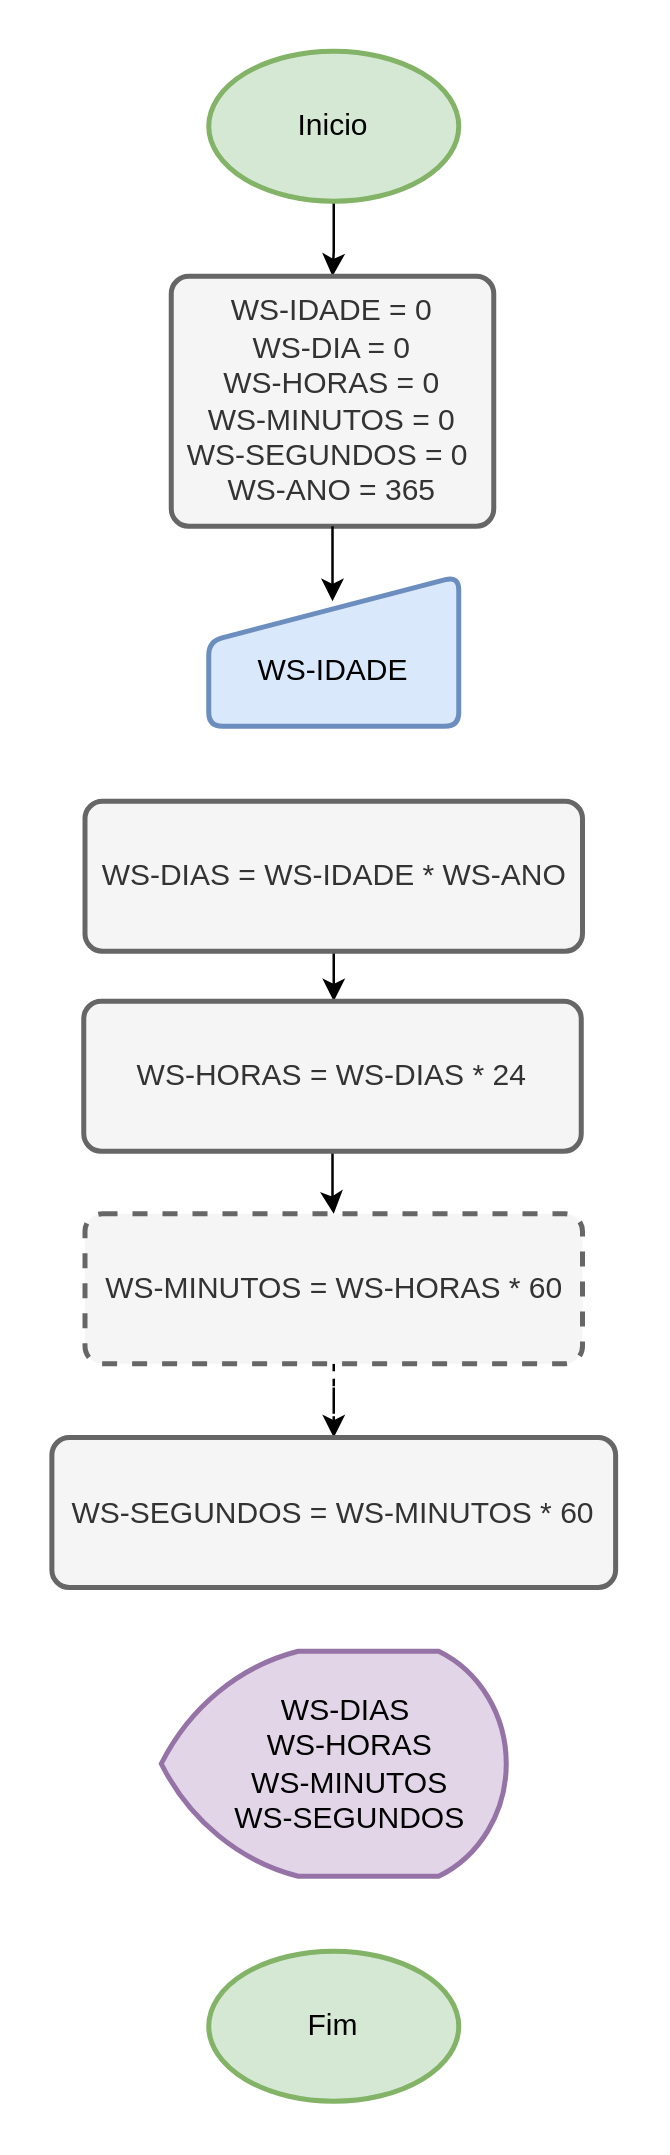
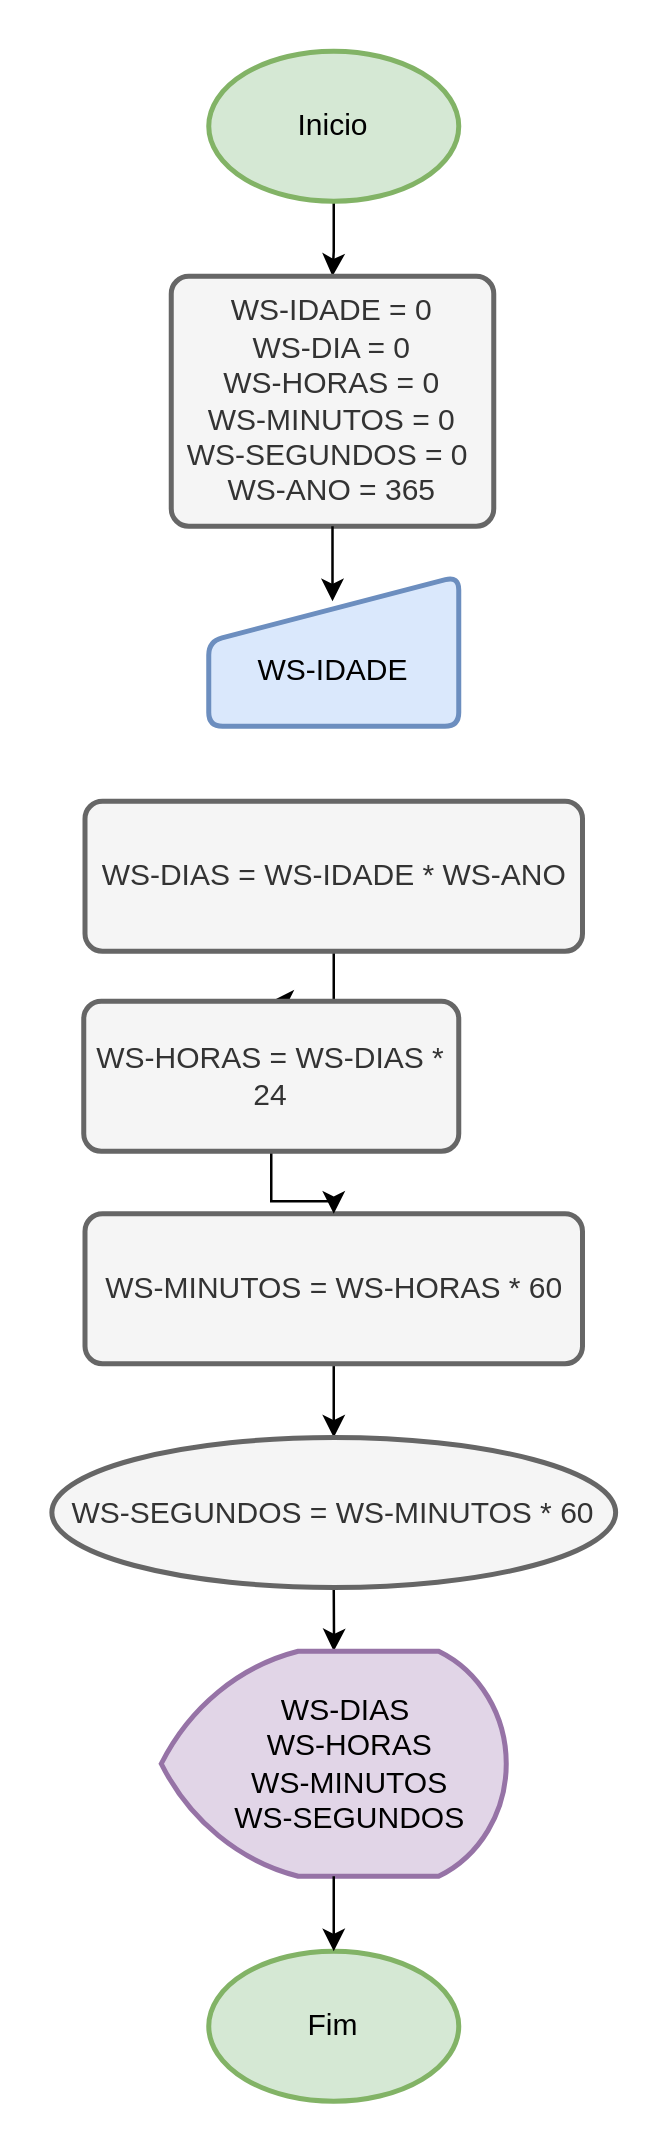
node "WS-HORAS = WS-DIAS * 24": size 498x150 -> 375x150
node "WS-MINUTOS = WS-HORAS * 60": style dashed -> solid
edge "WS-MINUTOS = WS-HORAS * 60" -> "WS-SEGUNDOS = WS-MINUTOS * 60": style dashed -> solid
node "WS-SEGUNDOS = WS-MINUTOS * 60": shape rounded rectangle -> ellipse
edge "WS-SEGUNDOS = WS-MINUTOS * 60" -> "WS-DIAS WS-HORAS WS-MINUTOS WS-SEGUNDOS": added
edge "WS-DIAS WS-HORAS WS-MINUTOS WS-SEGUNDOS" -> "Fim": added
